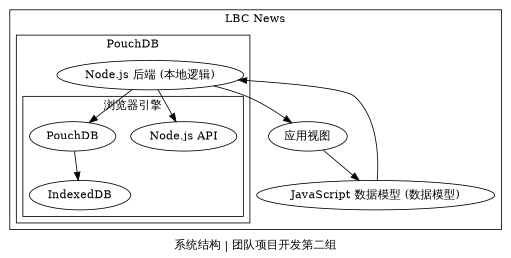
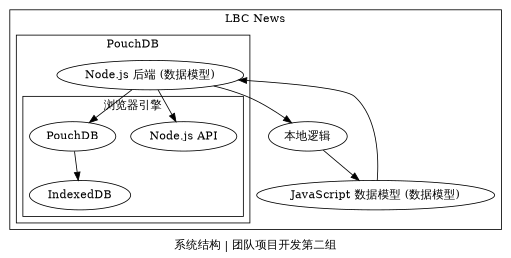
node "Node.js 后端 (本地逻辑)": label "Node.js 后端 (本地逻辑)" -> "Node.js 后端 (数据模型)"
node "应用视图": label "应用视图" -> "本地逻辑"
